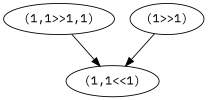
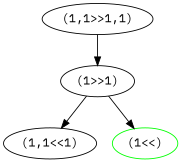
edge "(1,1>>1,1)" -> "(1,1<<1)": now "(1,1>>1,1)" -> "(1>>1)"
node "(1<<)": added
